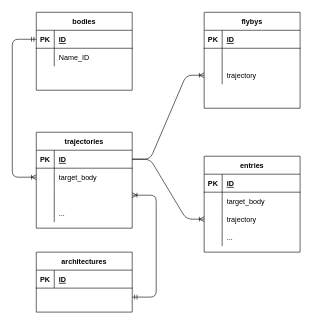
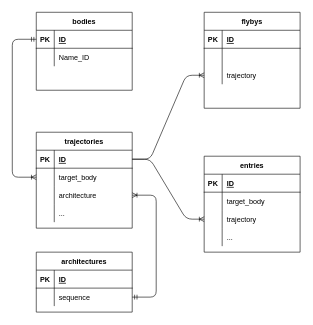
node "architecture": added
node "sequence": added
